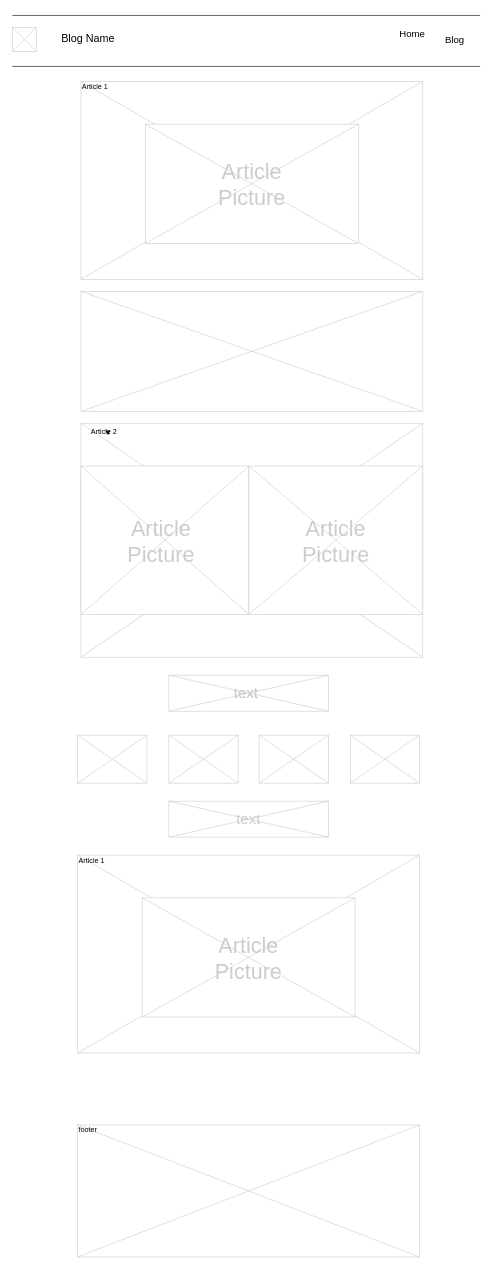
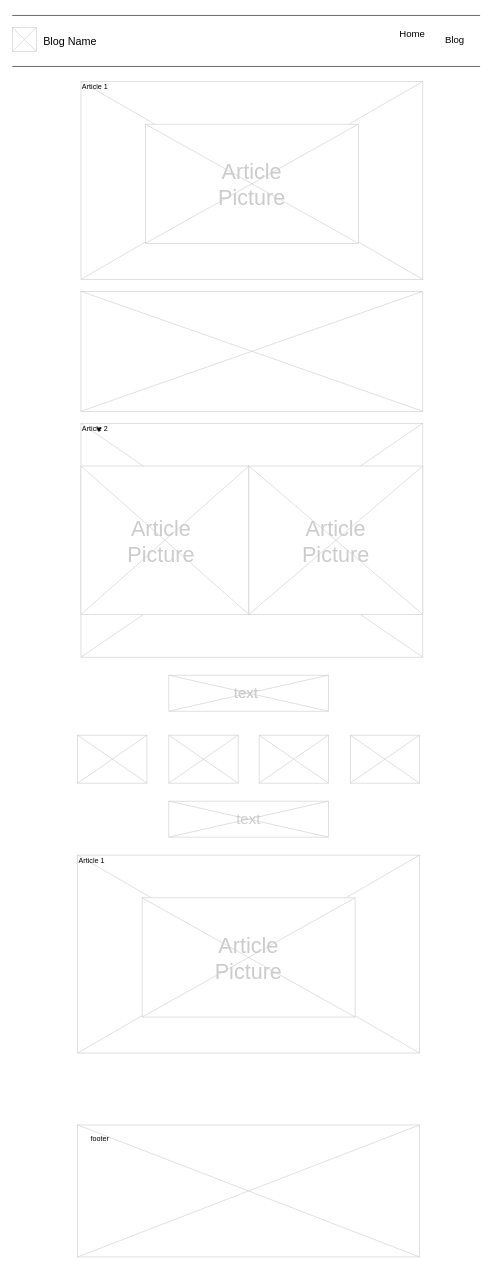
node "Blog Name": moved (129, 36) -> (111, 39)
node "Article 2": moved (99, 432) -> (90, 429)
node "footer": moved (87, 1131) -> (99, 1140)
